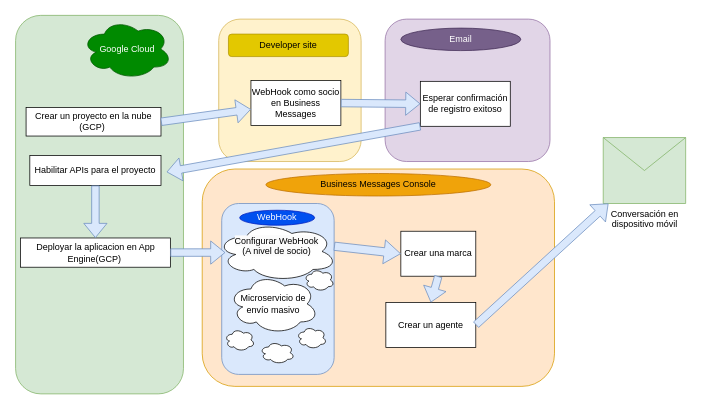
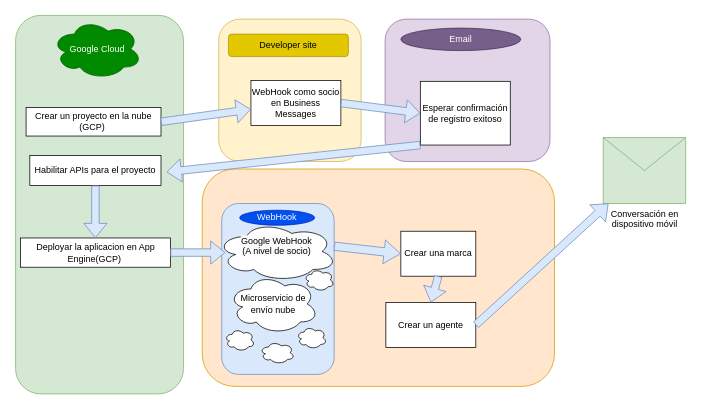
node "Google Cloud": moved (127, 49) -> (97, 49)
node "Esperar confirmación de registro exitoso": size 90x45 -> 90x64
node "Business Messages Console": removed
node "Configurar WebHook(A nivel de socio)": label "Configurar WebHook(A nivel de socio)" -> "Google WebHook(A nivel de socio)"
node "Microservicio de envío masivo": label "Microservicio de envío masivo" -> "Microservicio de envío nube"
